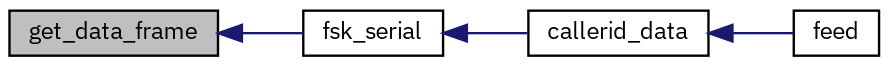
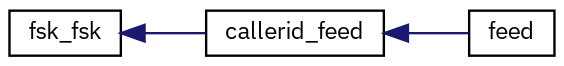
node "get_data_frame": removed
node "fsk_serial": label "fsk_serial" -> "fsk_fsk"
node "callerid_data": label "callerid_data" -> "callerid_feed"
